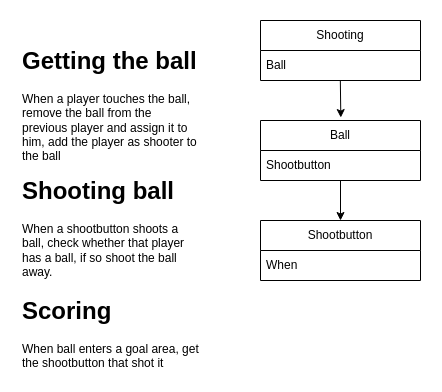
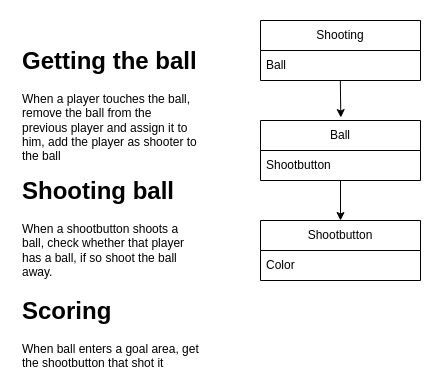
node "When": label "When" -> "Color"
